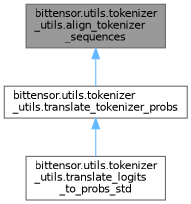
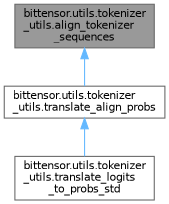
node "bittensor.utils.tokenizer _utils.translate_tokenizer_probs": label "bittensor.utils.tokenizer _utils.translate_tokenizer_probs" -> "bittensor.utils.tokenizer _utils.translate_align_probs"
